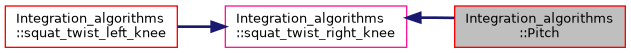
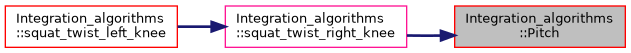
edge "Integration_algorithms ::Pitch" -> "Integration_algorithms ::squat_twist_right_knee": reversed
